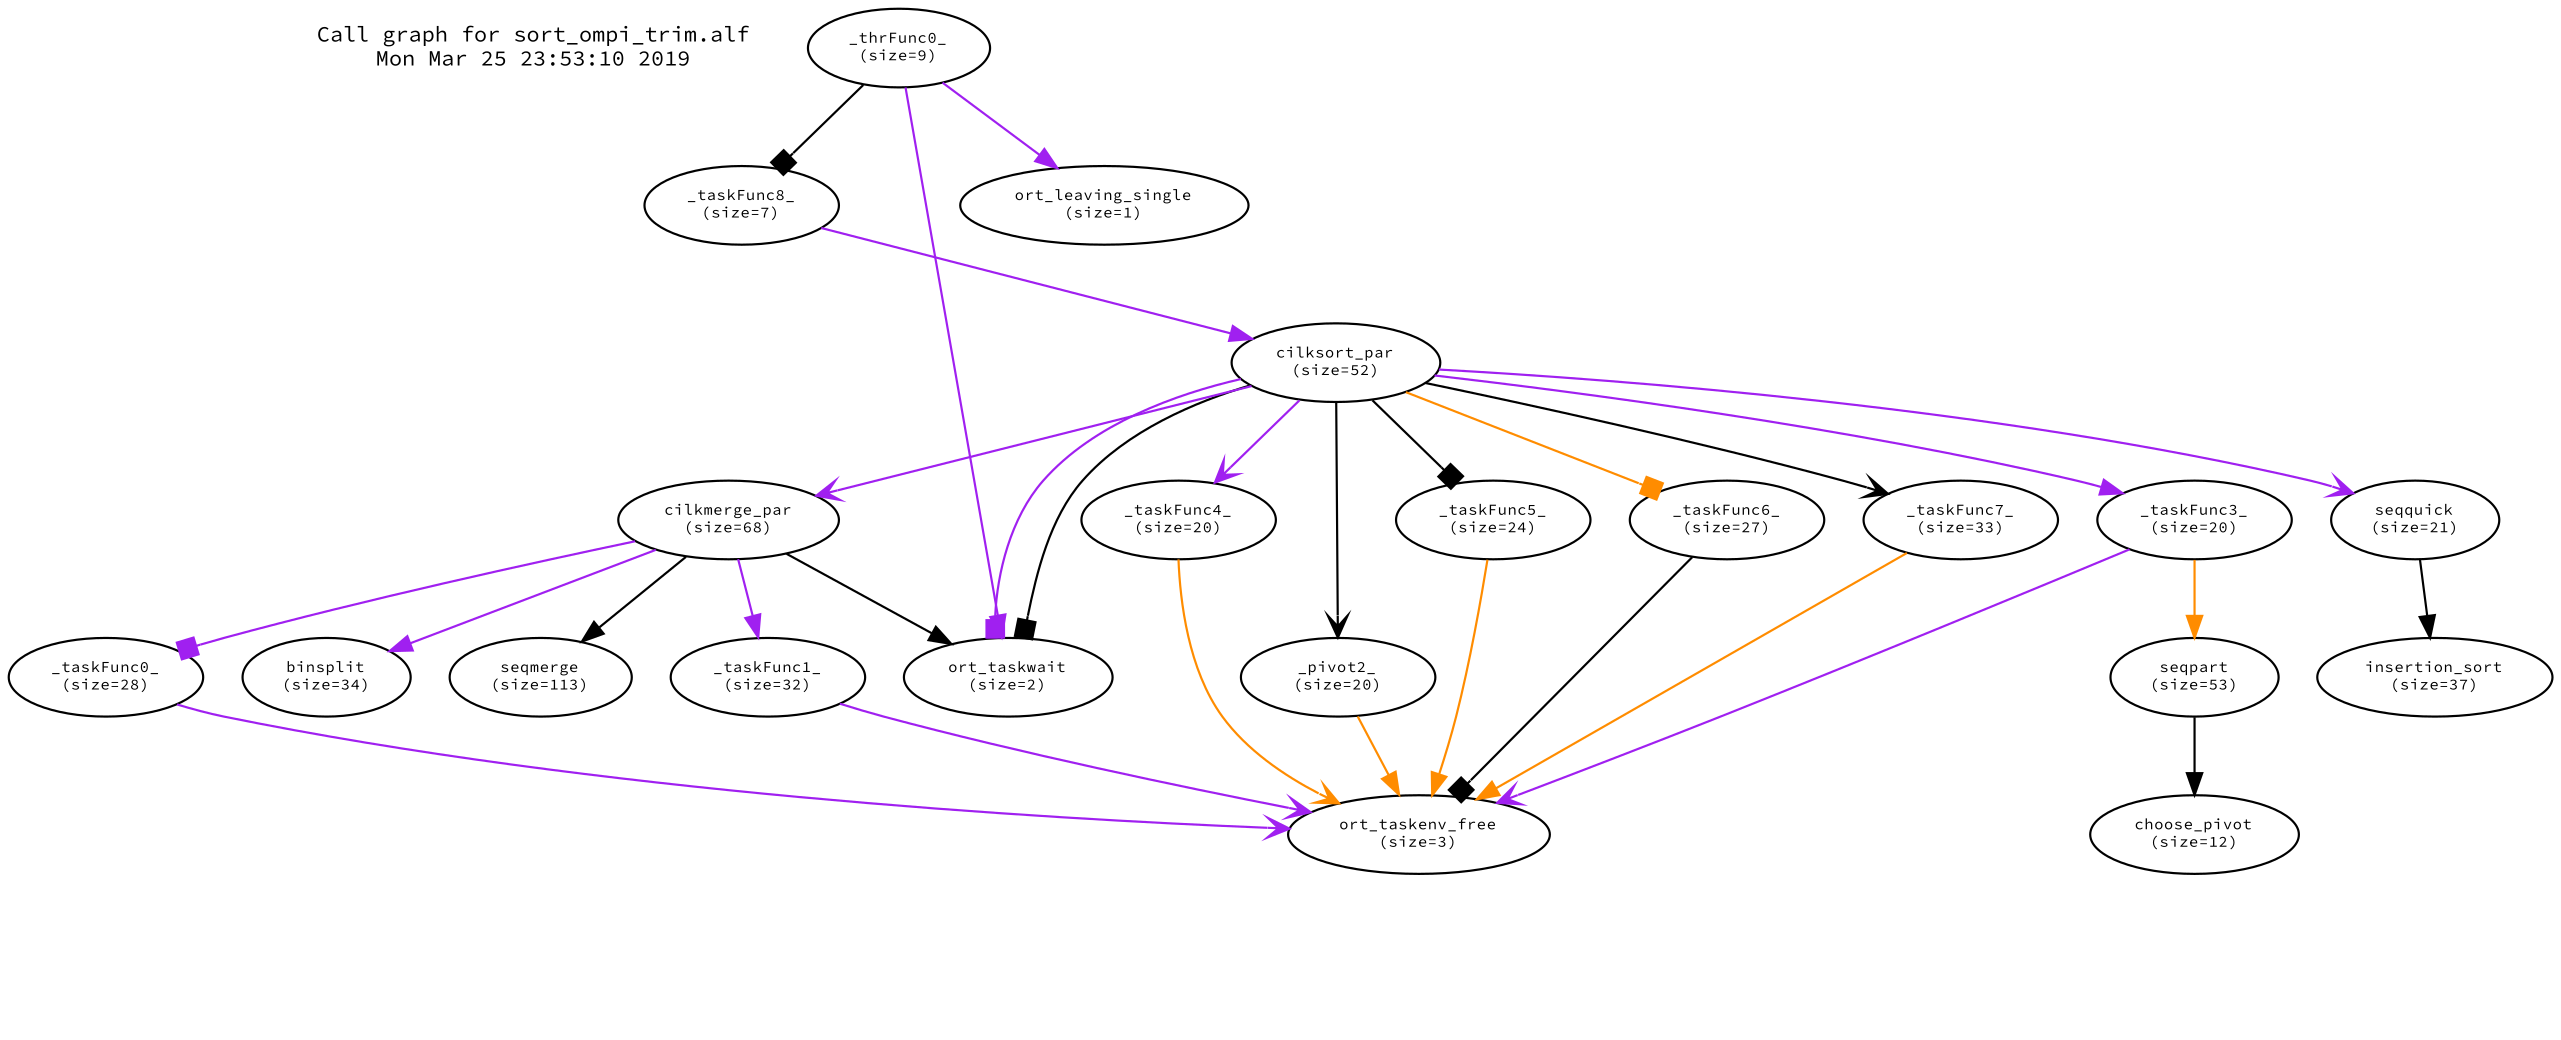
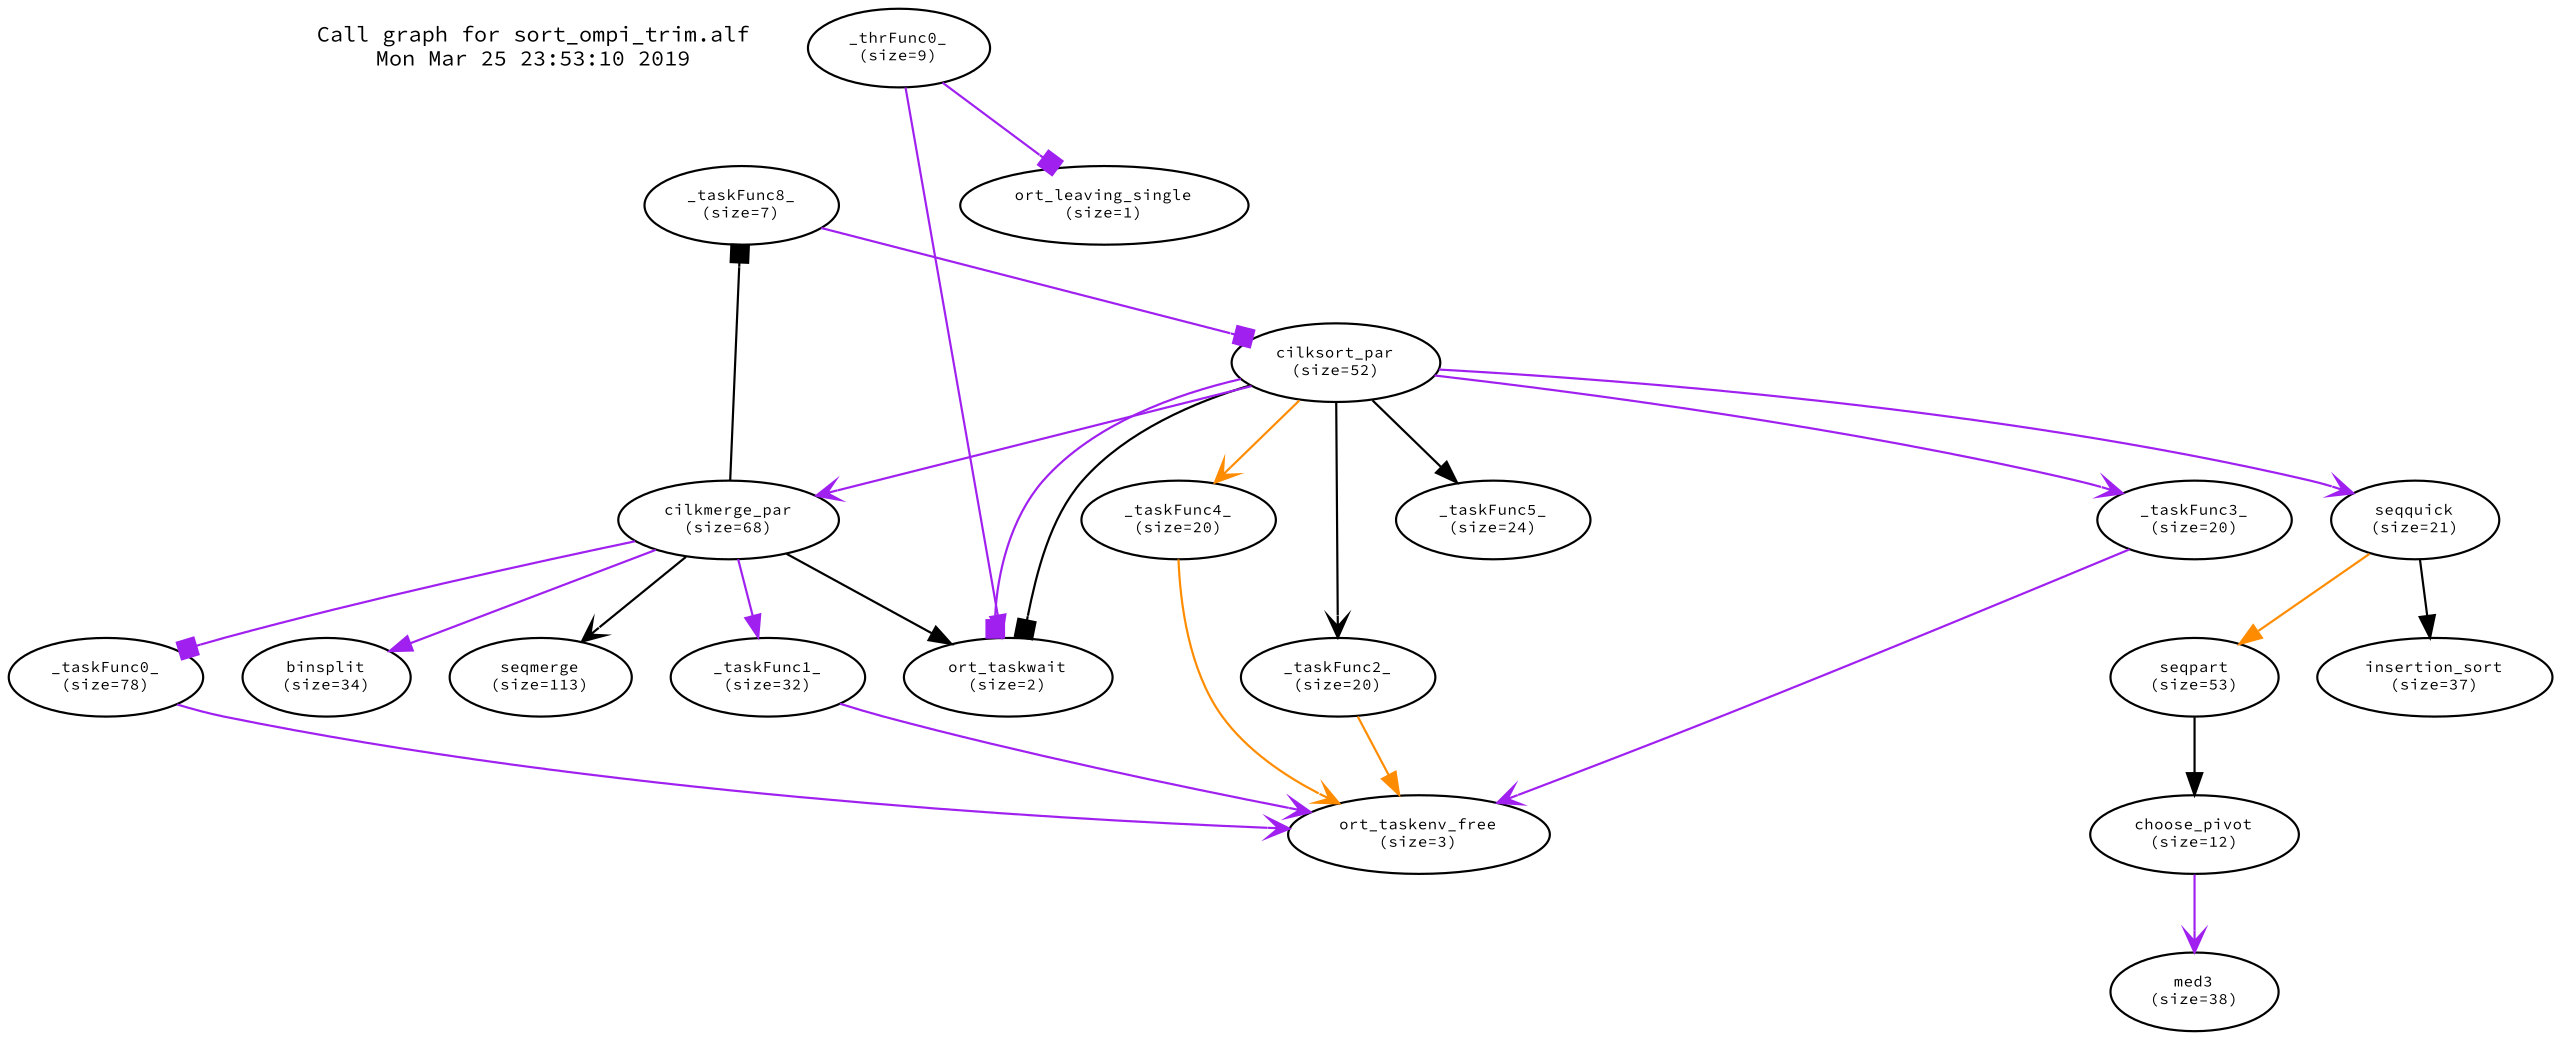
edge "_thrFunc0_ (size=9)" -> "_taskFunc8_ (size=7)": now "cilkmerge_par (size=68)" -> "_taskFunc8_ (size=7)"
edge "_thrFunc0_ (size=9)" -> "ort_leaving_single (size=1)": arrowhead normal -> box
edge "_taskFunc8_ (size=7)" -> "cilksort_par (size=52)": arrowhead normal -> box
edge "cilksort_par (size=52)" -> "_taskFunc3_ (size=20)": arrowhead normal -> vee
edge "cilksort_par (size=52)" -> "_taskFunc4_ (size=20)": color purple -> darkorange
edge "cilksort_par (size=52)" -> "_taskFunc5_ (size=24)": arrowhead box -> normal
node "_taskFunc6_ (size=27)": removed
node "_taskFunc7_ (size=33)": removed
edge "_taskFunc3_ (size=20)" -> "seqpart (size=53)": now "seqquick (size=21)" -> "seqpart (size=53)"
edge "cilkmerge_par (size=68)" -> "seqmerge (size=113)": arrowhead normal -> vee
edge "_taskFunc5_ (size=24)" -> "ort_taskenv_free (size=3)": removed
node "_taskFunc0_ (size=28)": label "_taskFunc0_ (size=28)" -> "_taskFunc0_ (size=78)"
node "_pivot2_ (size=20)": label "_pivot2_ (size=20)" -> "_taskFunc2_ (size=20)"
node "med3 (size=38)": added
